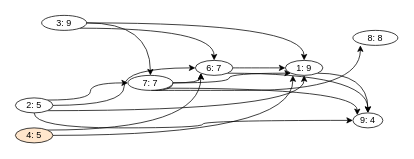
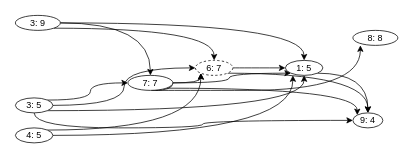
node "3: 9": moved (64, 23) -> (38, 23)
node "6: 7": style solid -> dashed
node "1: 9": label "1: 9" -> "1: 5"
node "2: 5": label "2: 5" -> "3: 5"
node "4: 5": fillcolor #ffe6cc -> #ffffff
